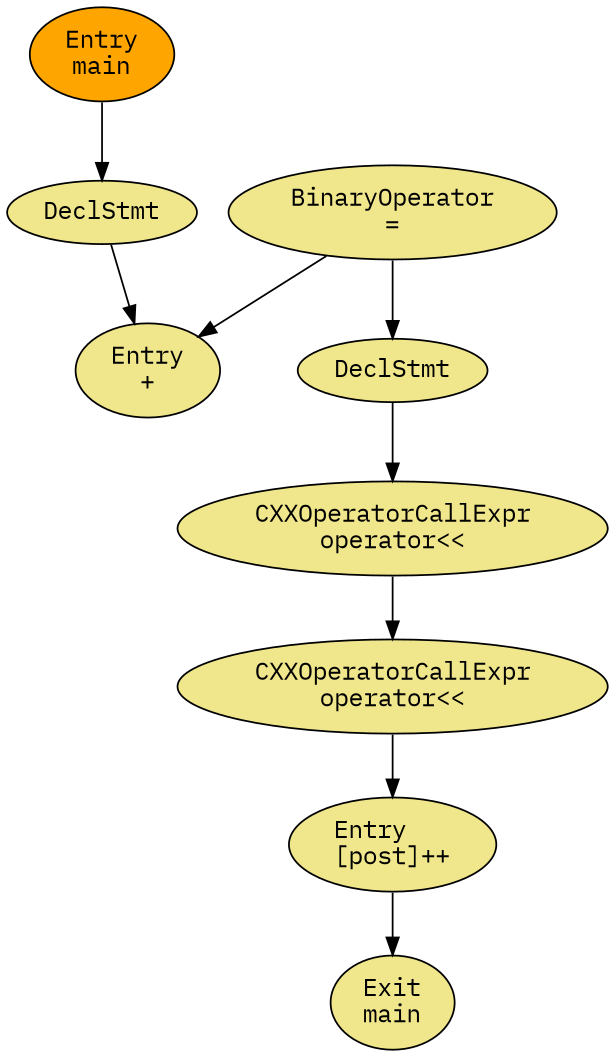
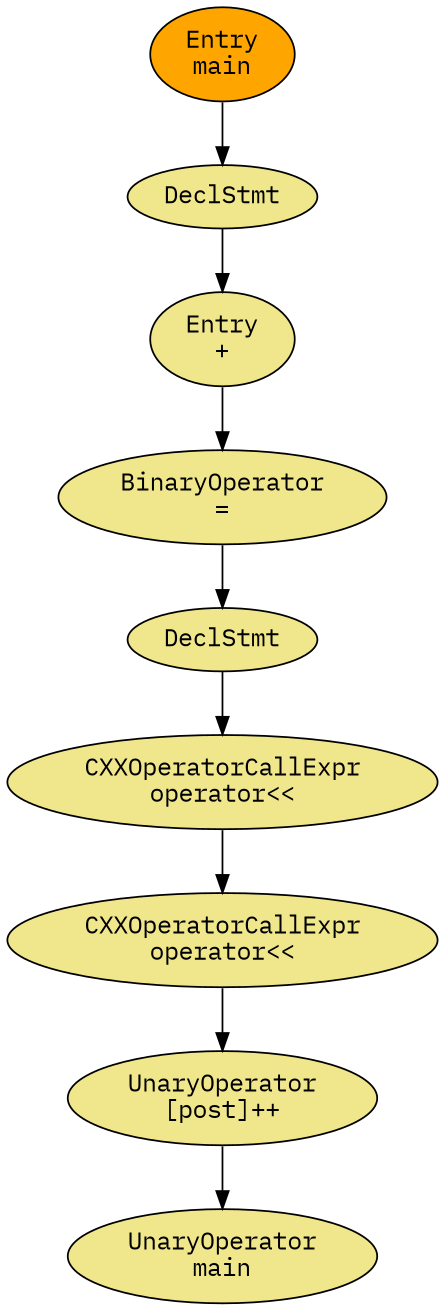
edge "BinaryOperator =" -> "Entry +": reversed
node "Entry [post]++": label "Entry [post]++" -> "UnaryOperator [post]++"
node "Exit main": label "Exit main" -> "UnaryOperator main"
